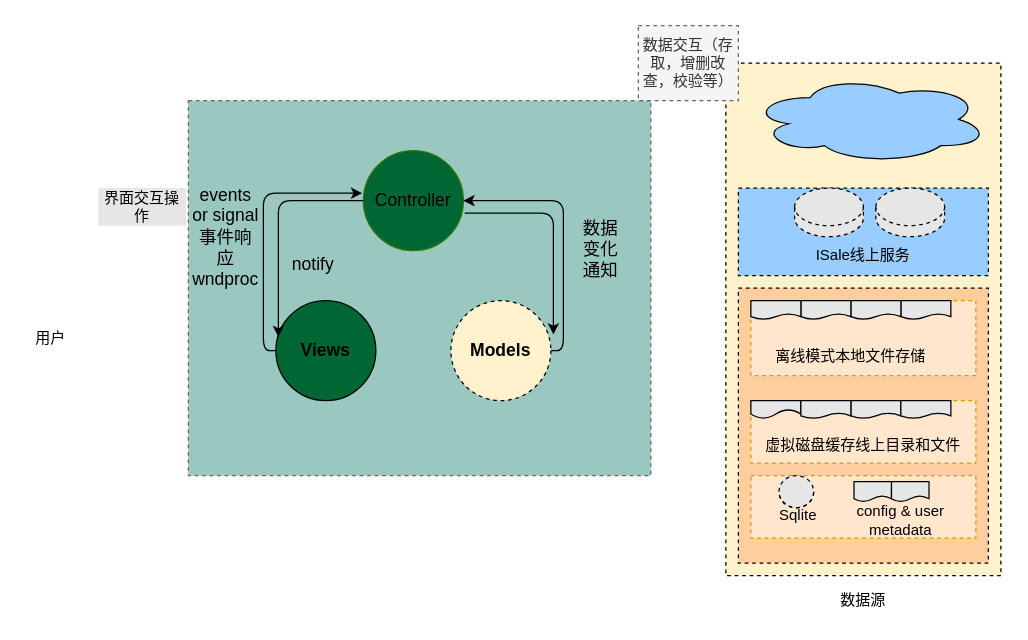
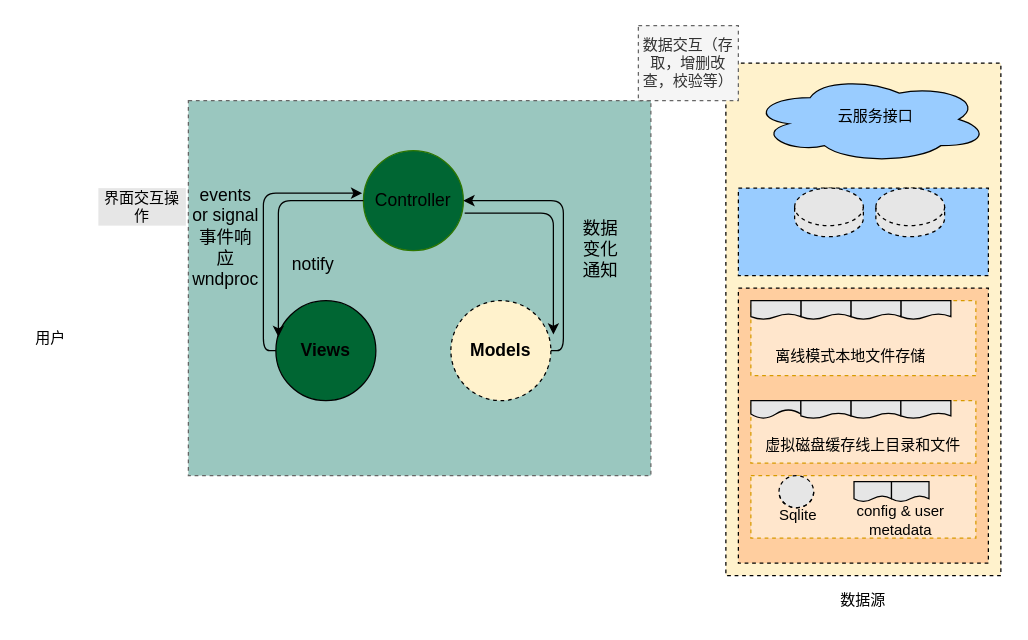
node "云服务接口": added
node "ISale线上服务": removed
